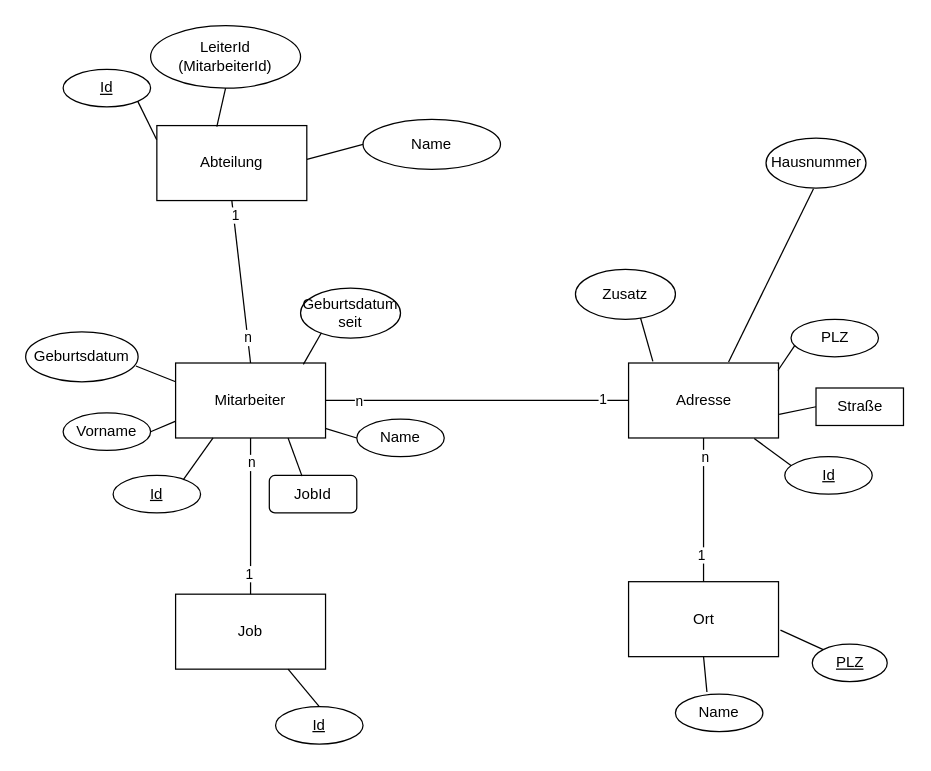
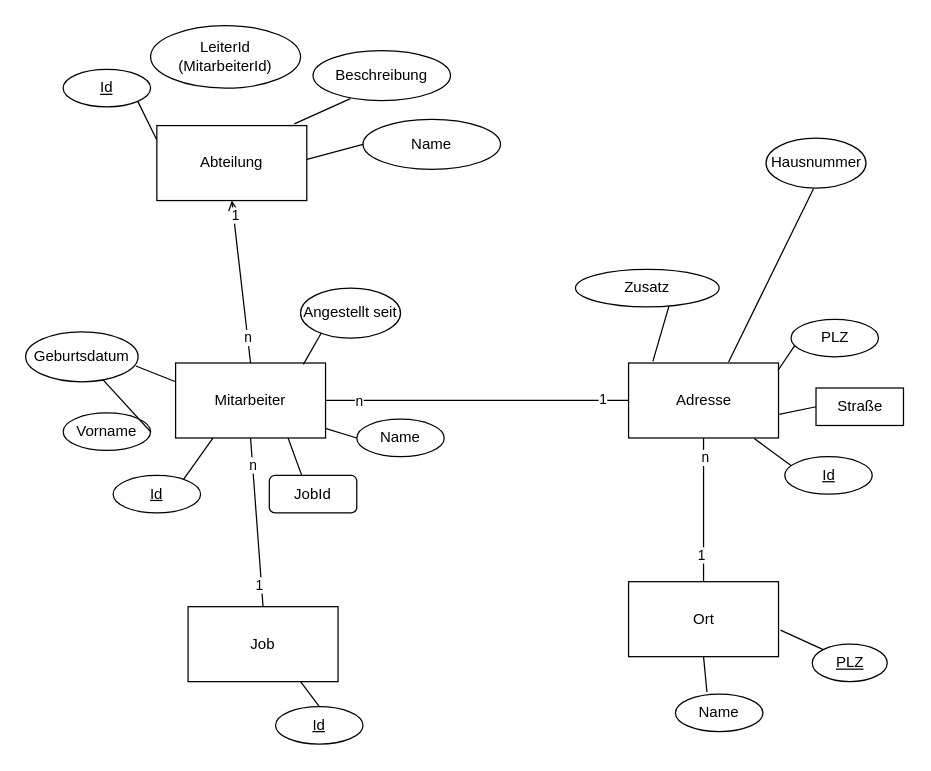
node "Beschreibung": added
edge "LeiterId (MitarbeiterId)" -- "Abteilung": removed
edge "Beschreibung" -- "Abteilung": added
edge "Abteilung" -- "Mitarbeiter": arrowhead none -> open
node "Zusatz": size 100x50 -> 144x38
node "Geburtsdatum seit": label "Geburtsdatum seit" -> "Angestellt seit"
edge "Mitarbeiter" -- "Vorname": now "Geburtsdatum" -- "Vorname"
node "Job": moved (251, 632) -> (263, 644)
